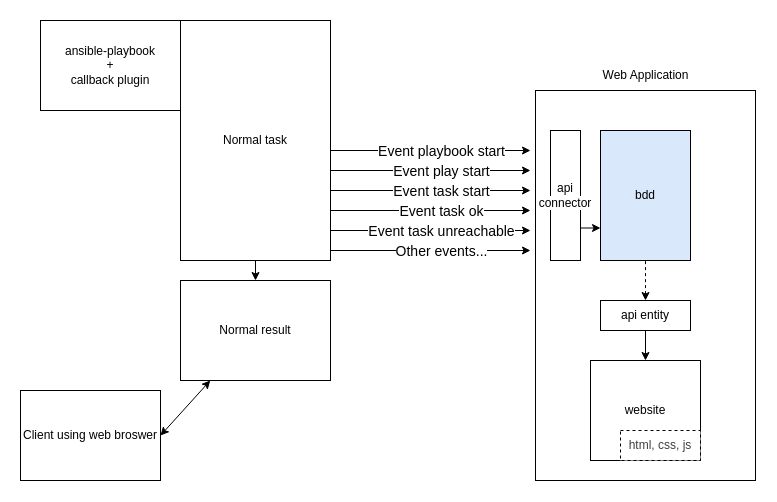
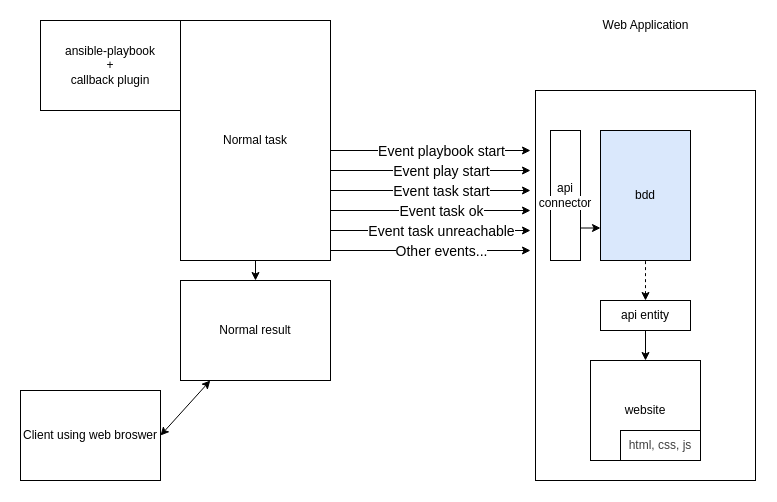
node "Web Application": moved (646, 76) -> (646, 26)
node "html, css, js": style dashed -> solid
